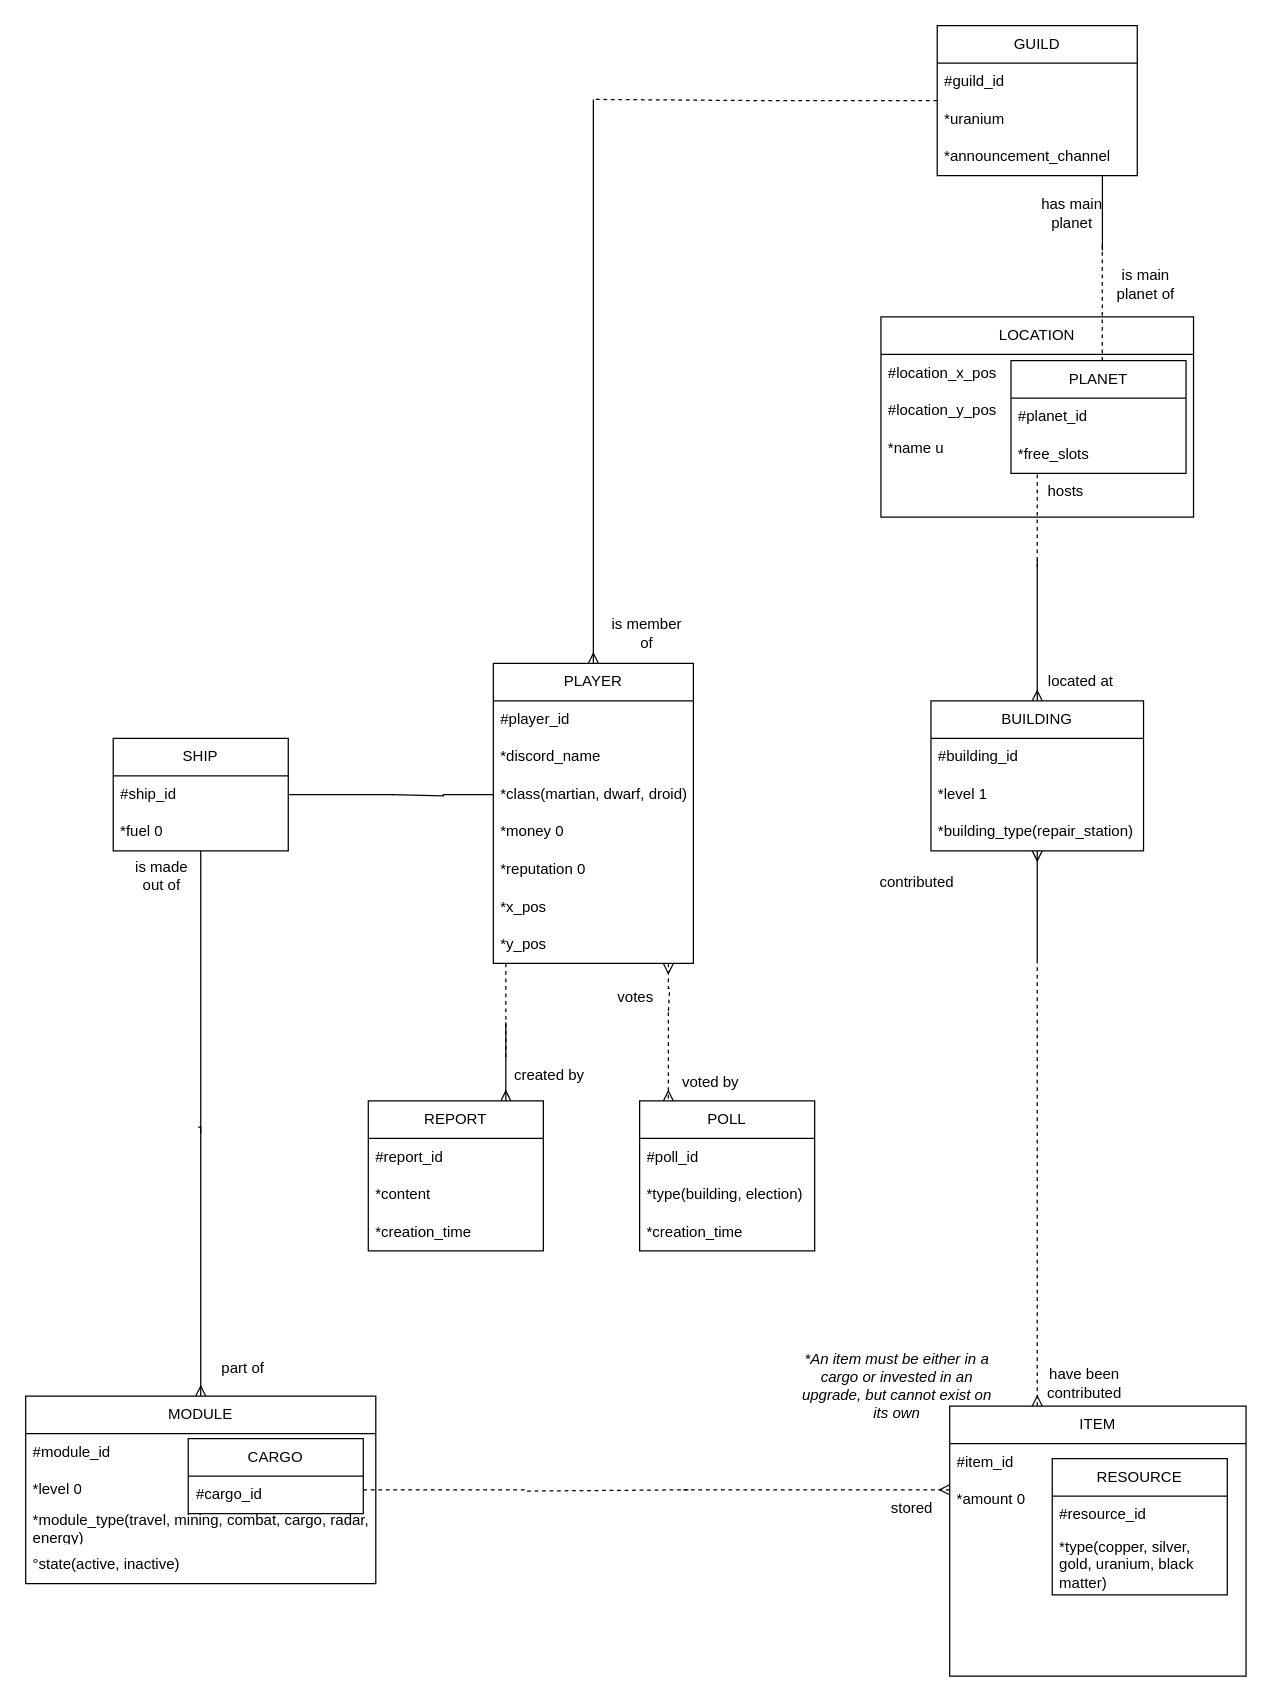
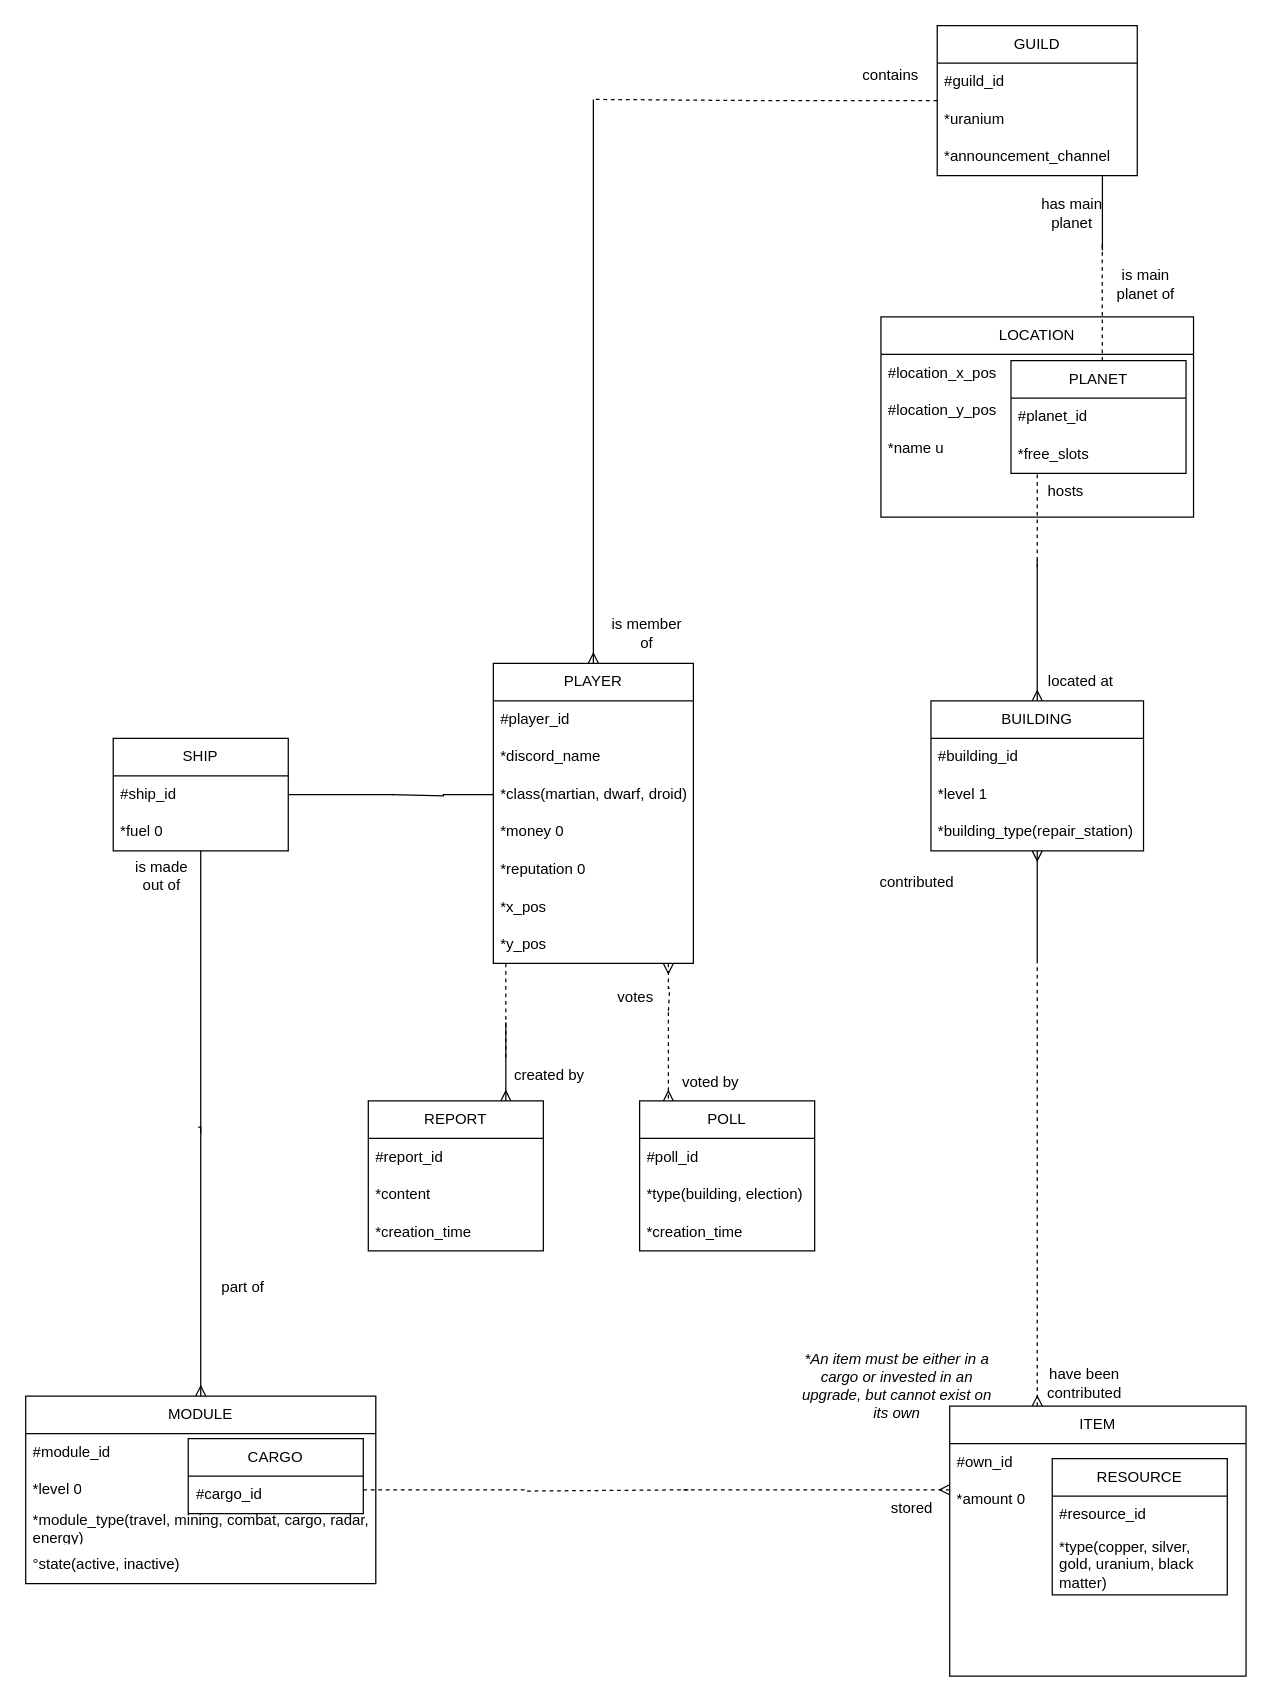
node "contains": added
node "part of": moved (243, 1368) -> (243, 1287)
node "#item_id": label "#item_id" -> "#own_id"
